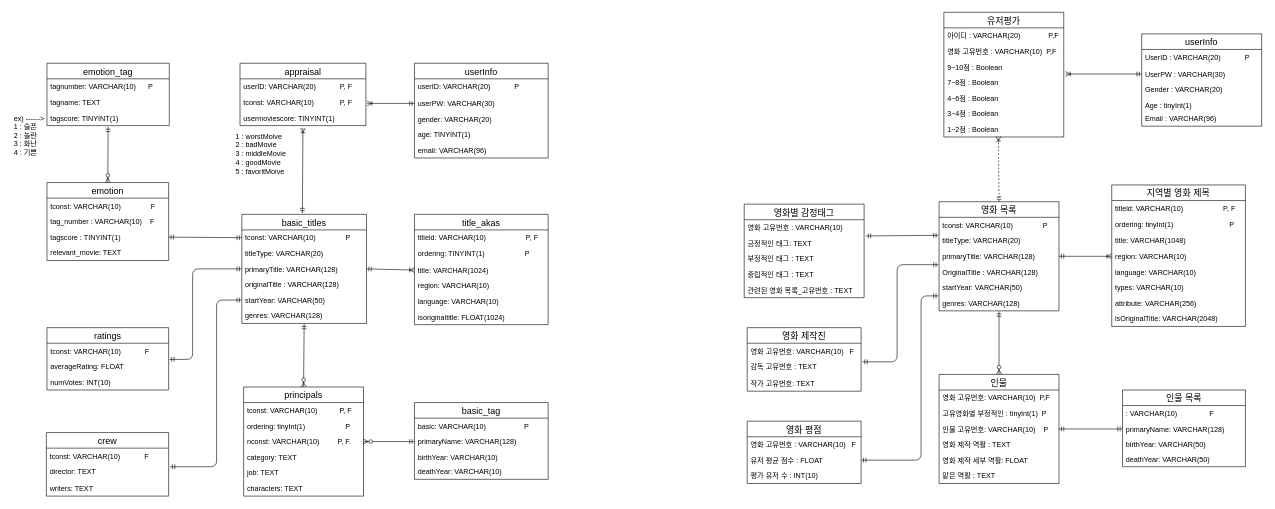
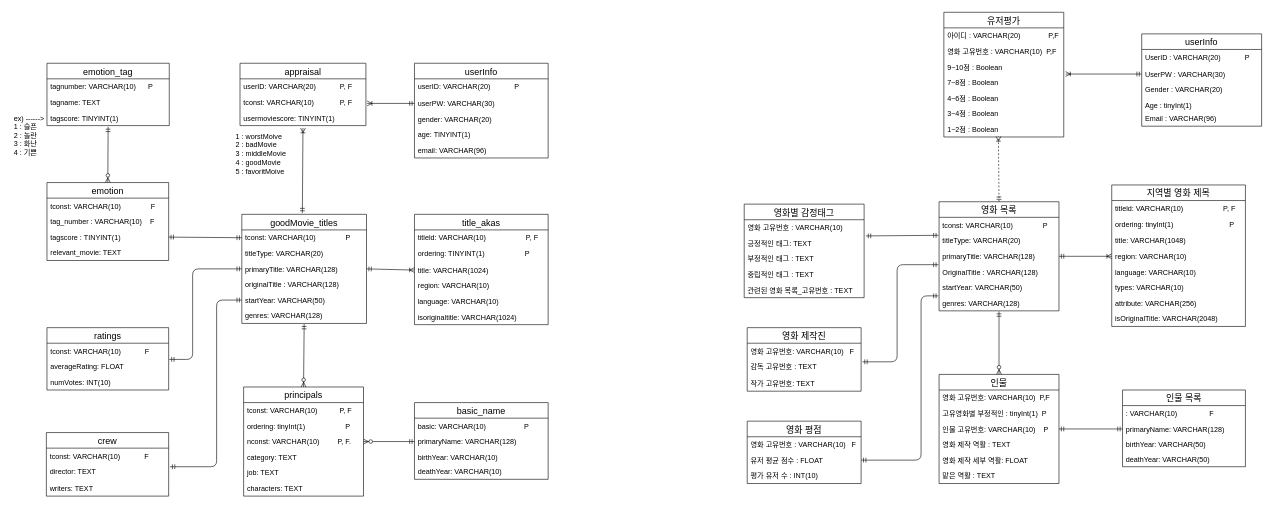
node "basic_titles": label "basic_titles" -> "goodMovie_titles"
node "isoriginaltitle: FLOAT(1024)": label "isoriginaltitle: FLOAT(1024)" -> "isoriginaltitle: VARCHAR(1024)"
node "basic_tag": label "basic_tag" -> "basic_name"
